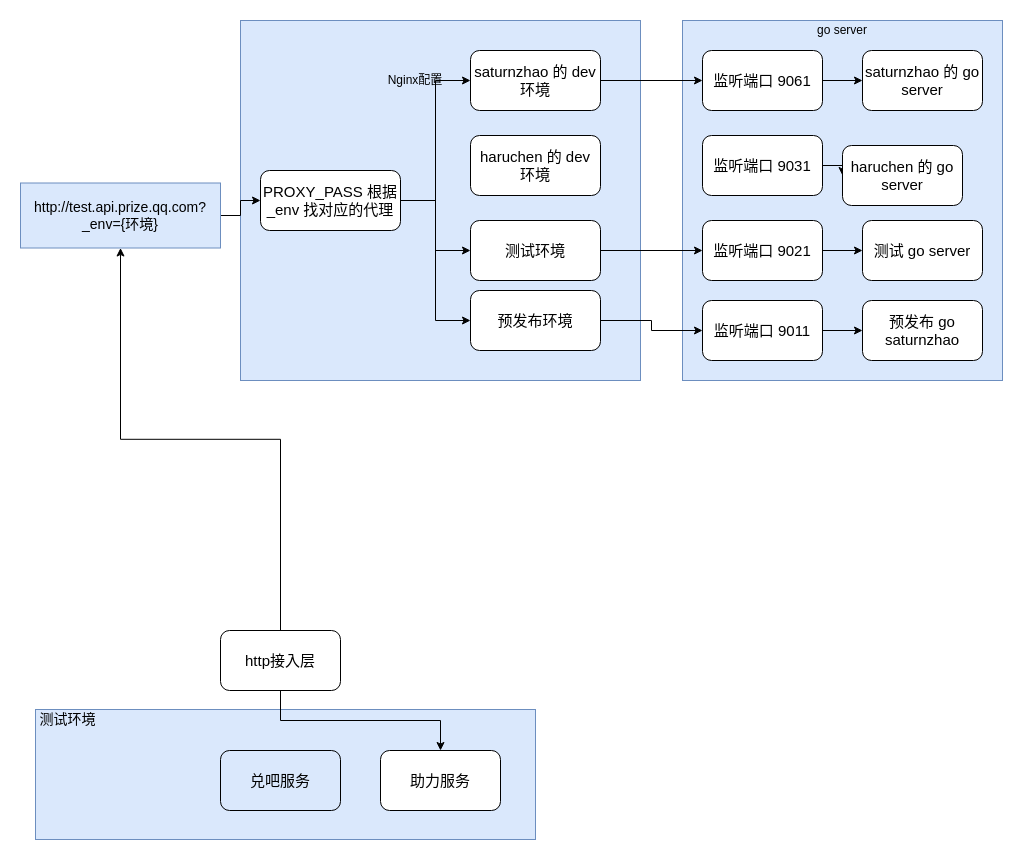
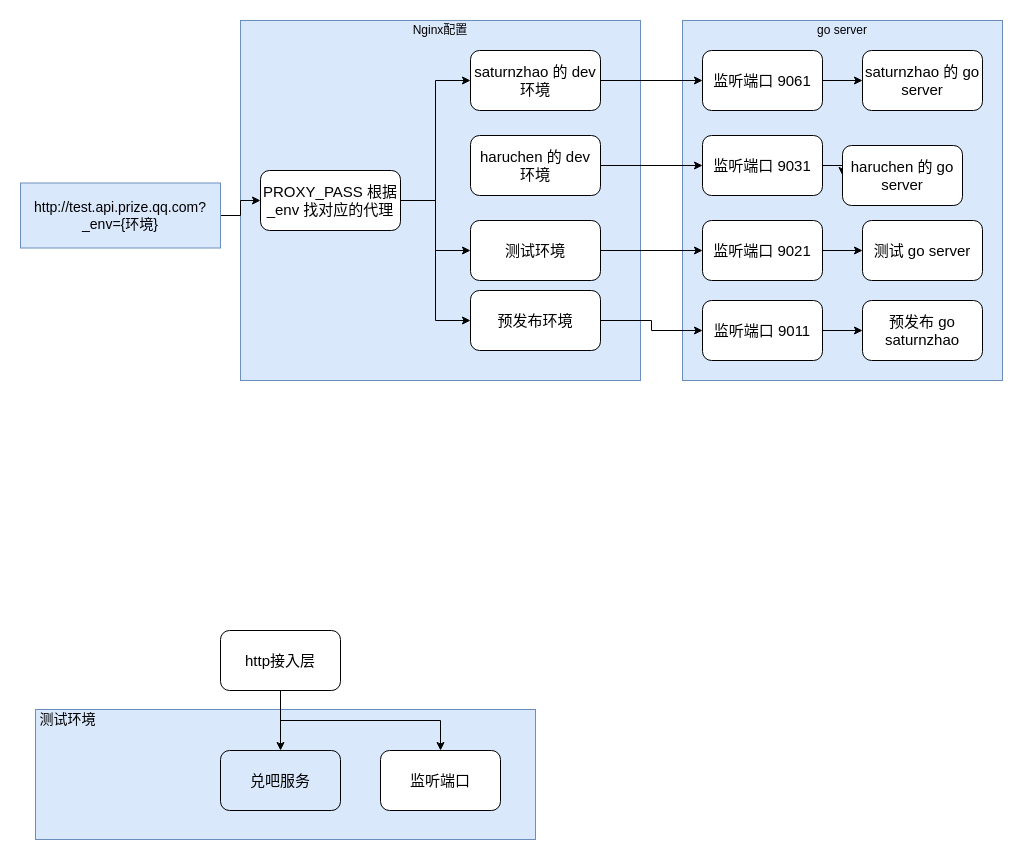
node "Nginx配置": moved (416, 81) -> (441, 31)
edge "haruchen 的 dev 环境" -> "监听端口 9031": added
edge "http接入层" -> "http://test.api.prize.qq.com?_env={环境}": now "http接入层" -> "兑吧服务"
node "助力服务": label "助力服务" -> "监听端口"
